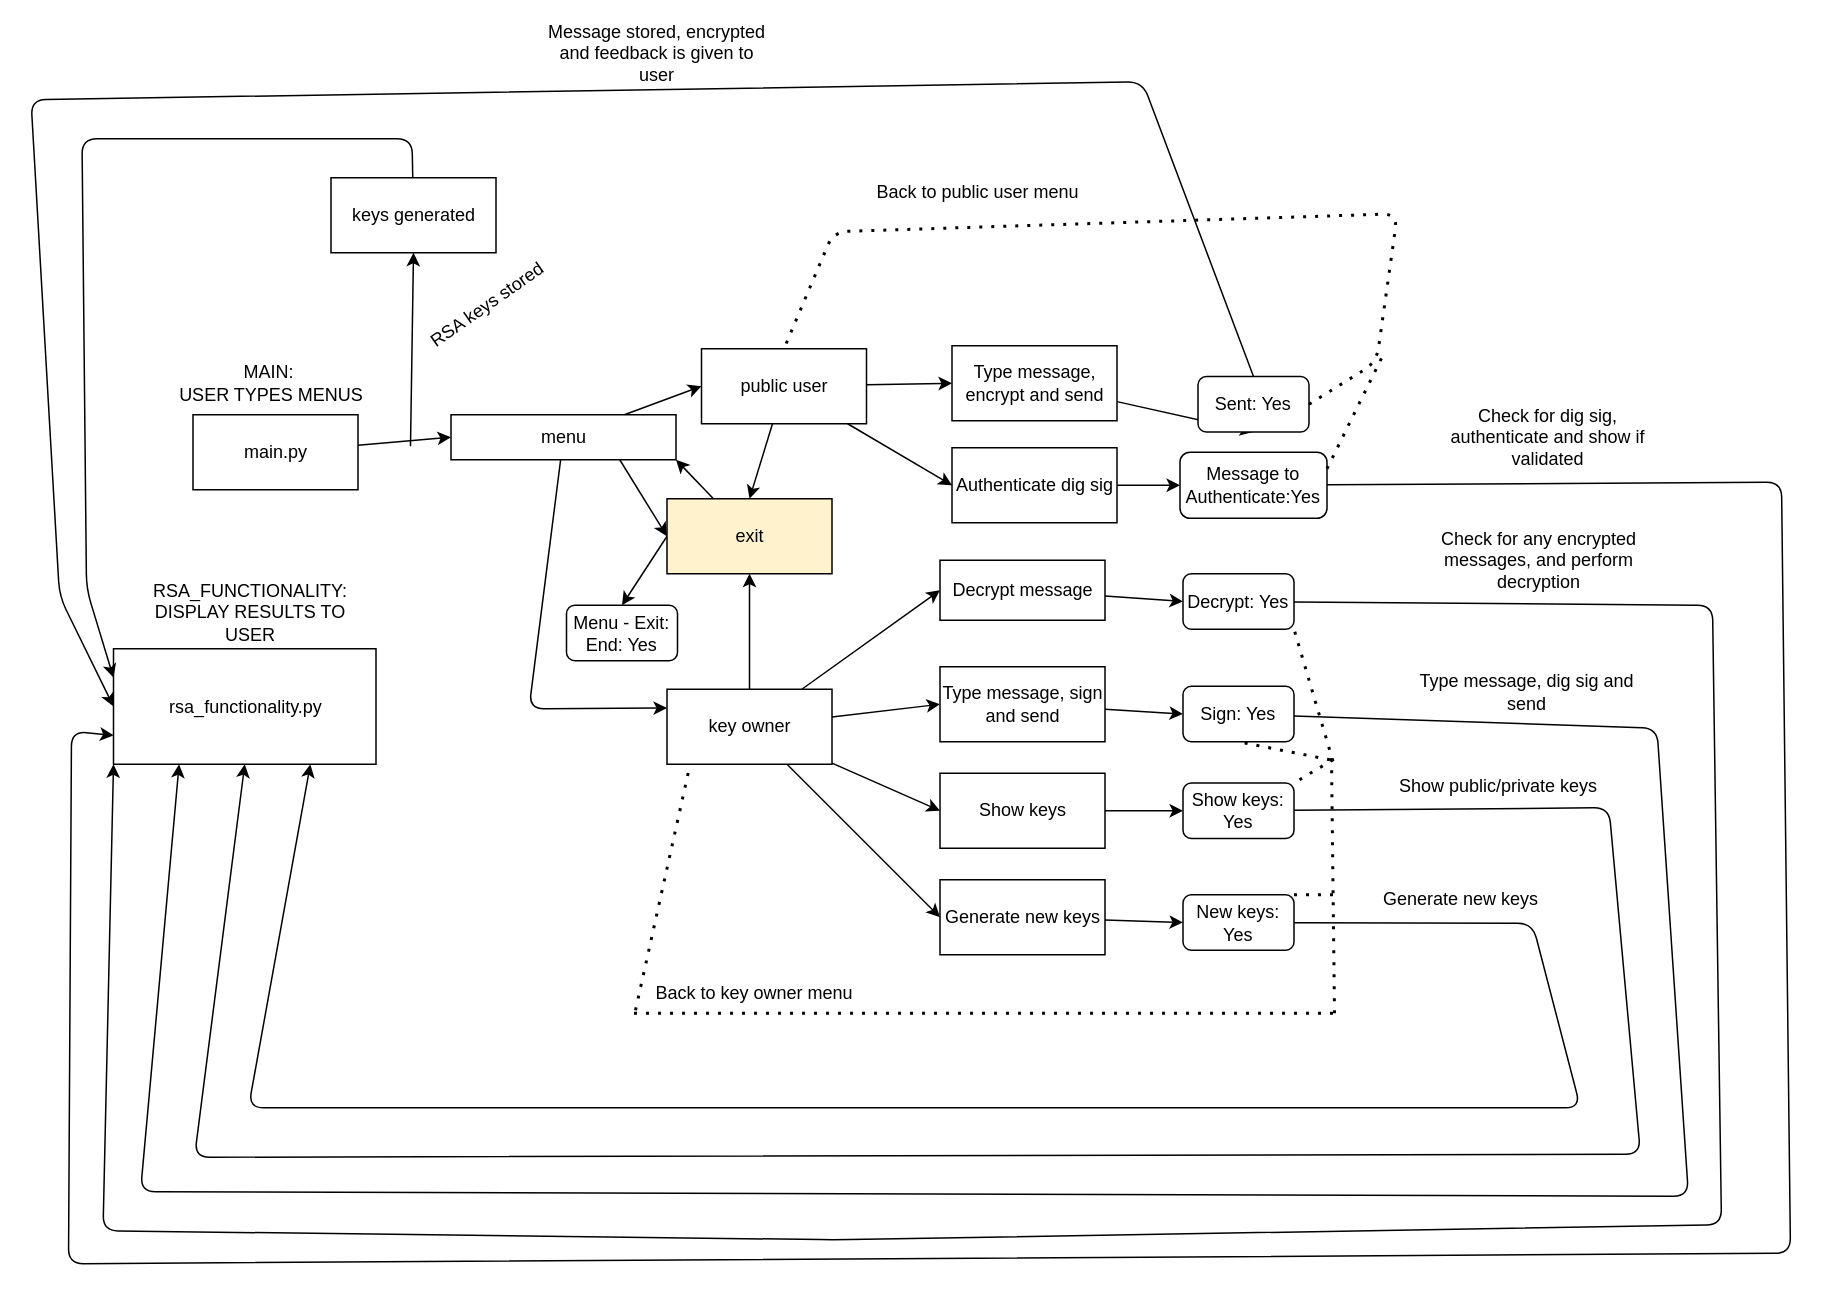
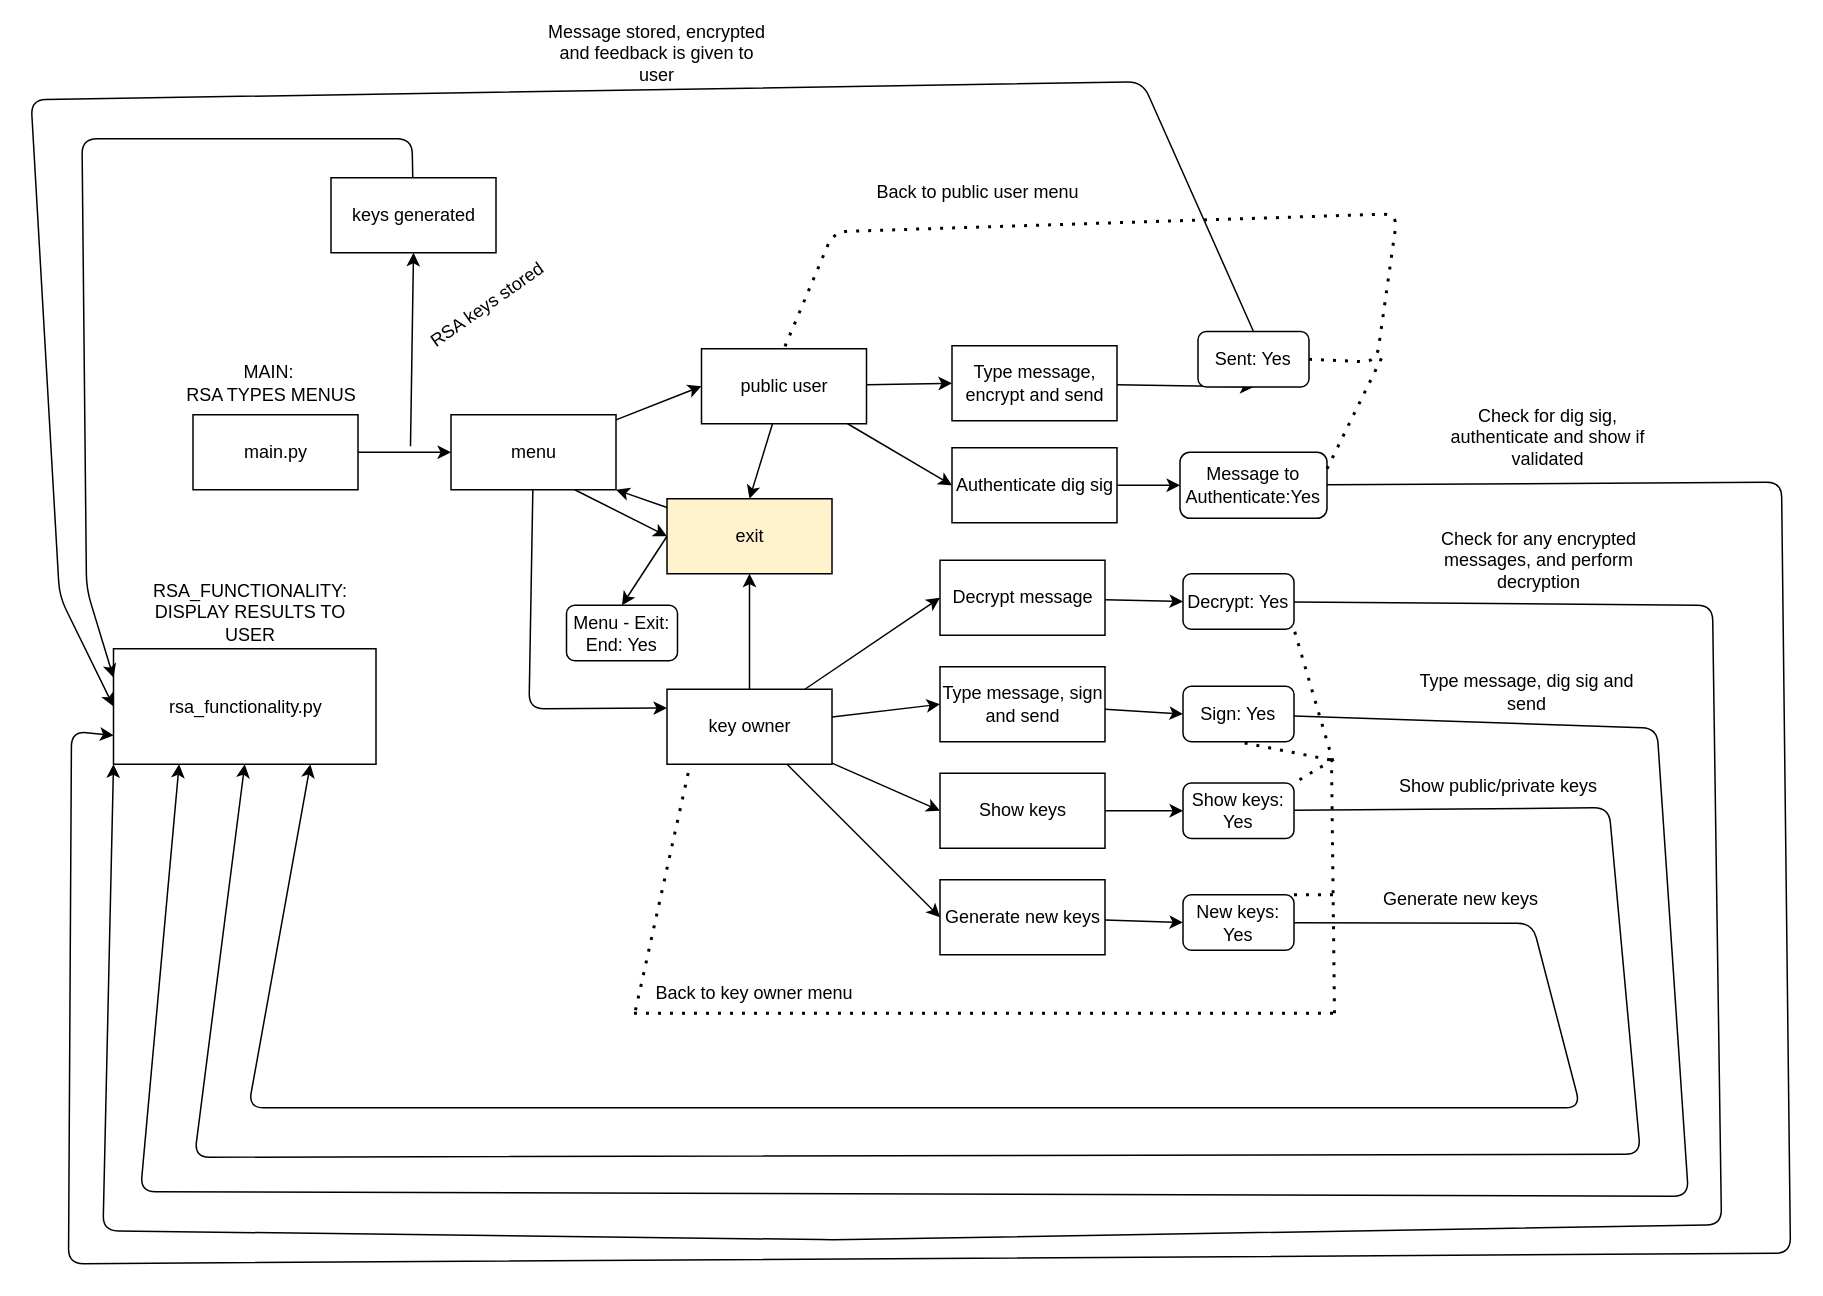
node "MAIN: USER TYPES MENUS": label "MAIN: USER TYPES MENUS" -> "MAIN: RSA TYPES MENUS"
node "Sent: Yes": moved (1253, 404) -> (1253, 359)
node "menu": size 225x45 -> 165x75
node "Decrypt message": size 165x60 -> 165x75
